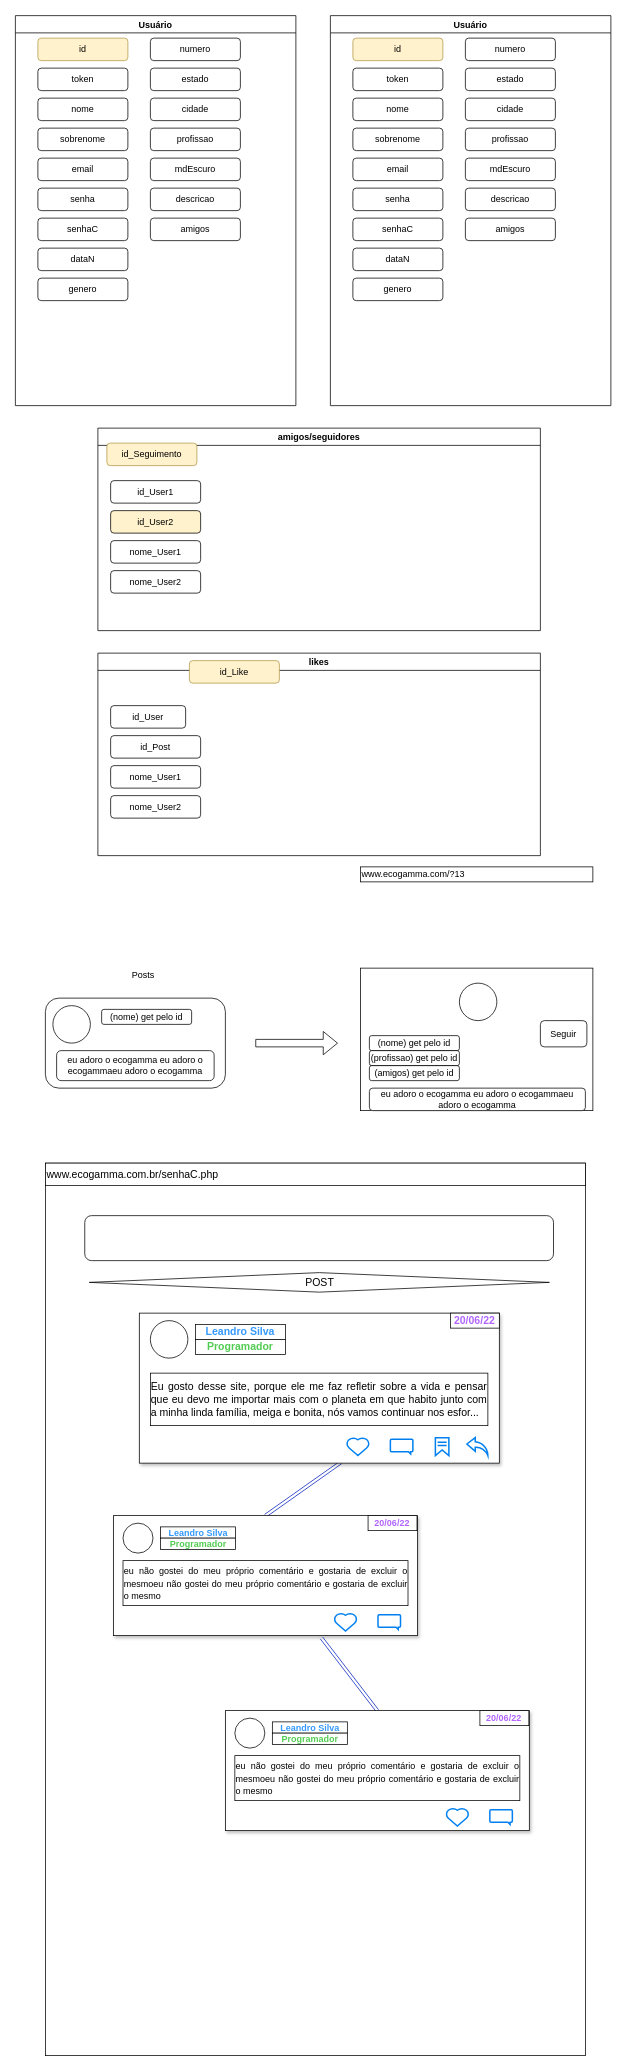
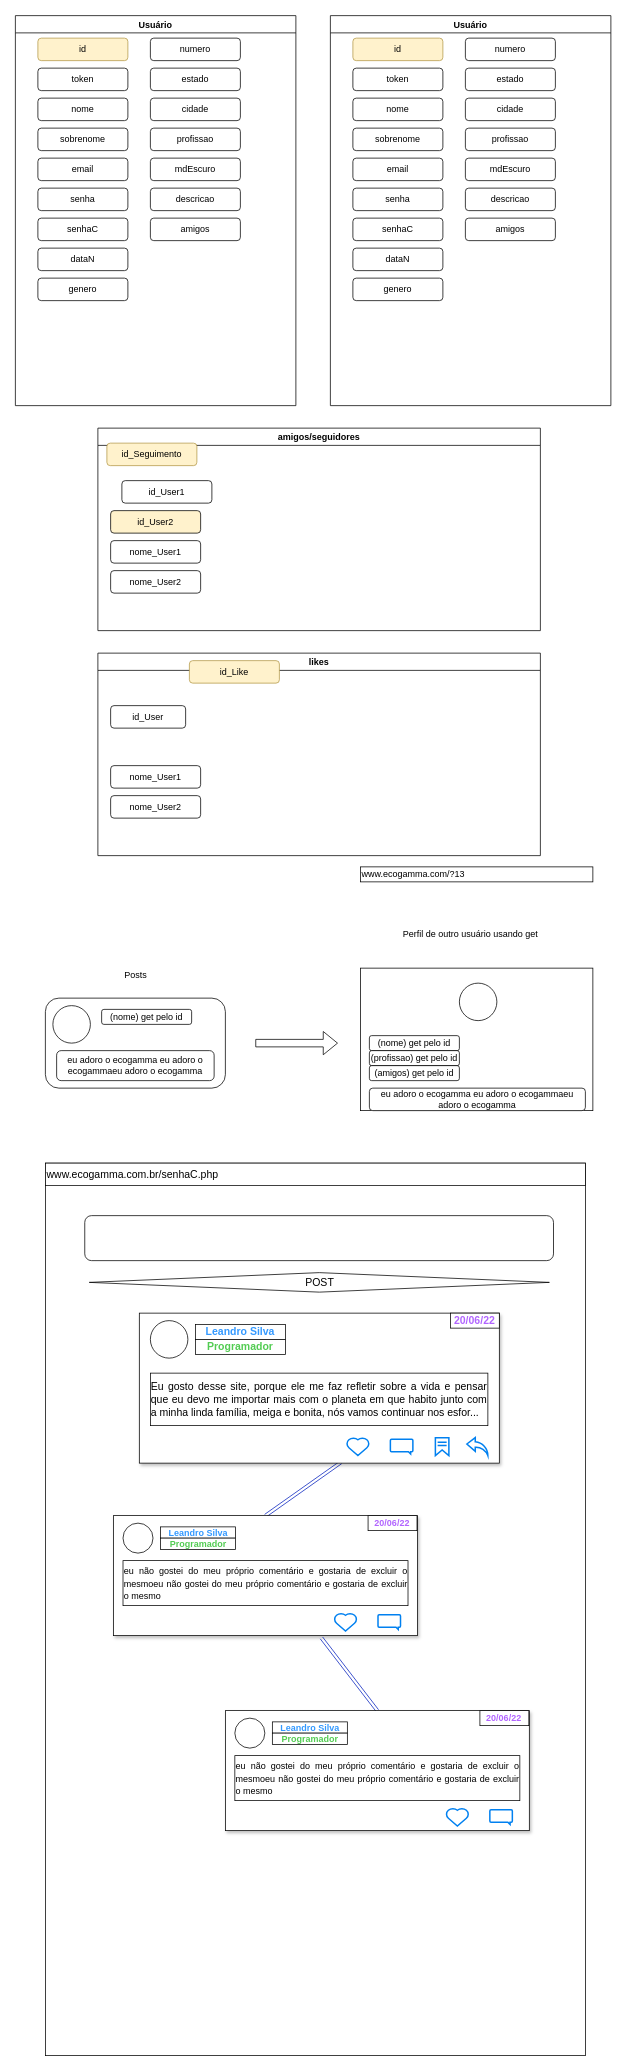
node "id_User1": moved (156, 492) -> (167, 492)
node "id_Post": removed
node "Perfil de outro usuário usando get": added
node "Posts": moved (143, 975) -> (135, 975)
node "Seguir": removed
